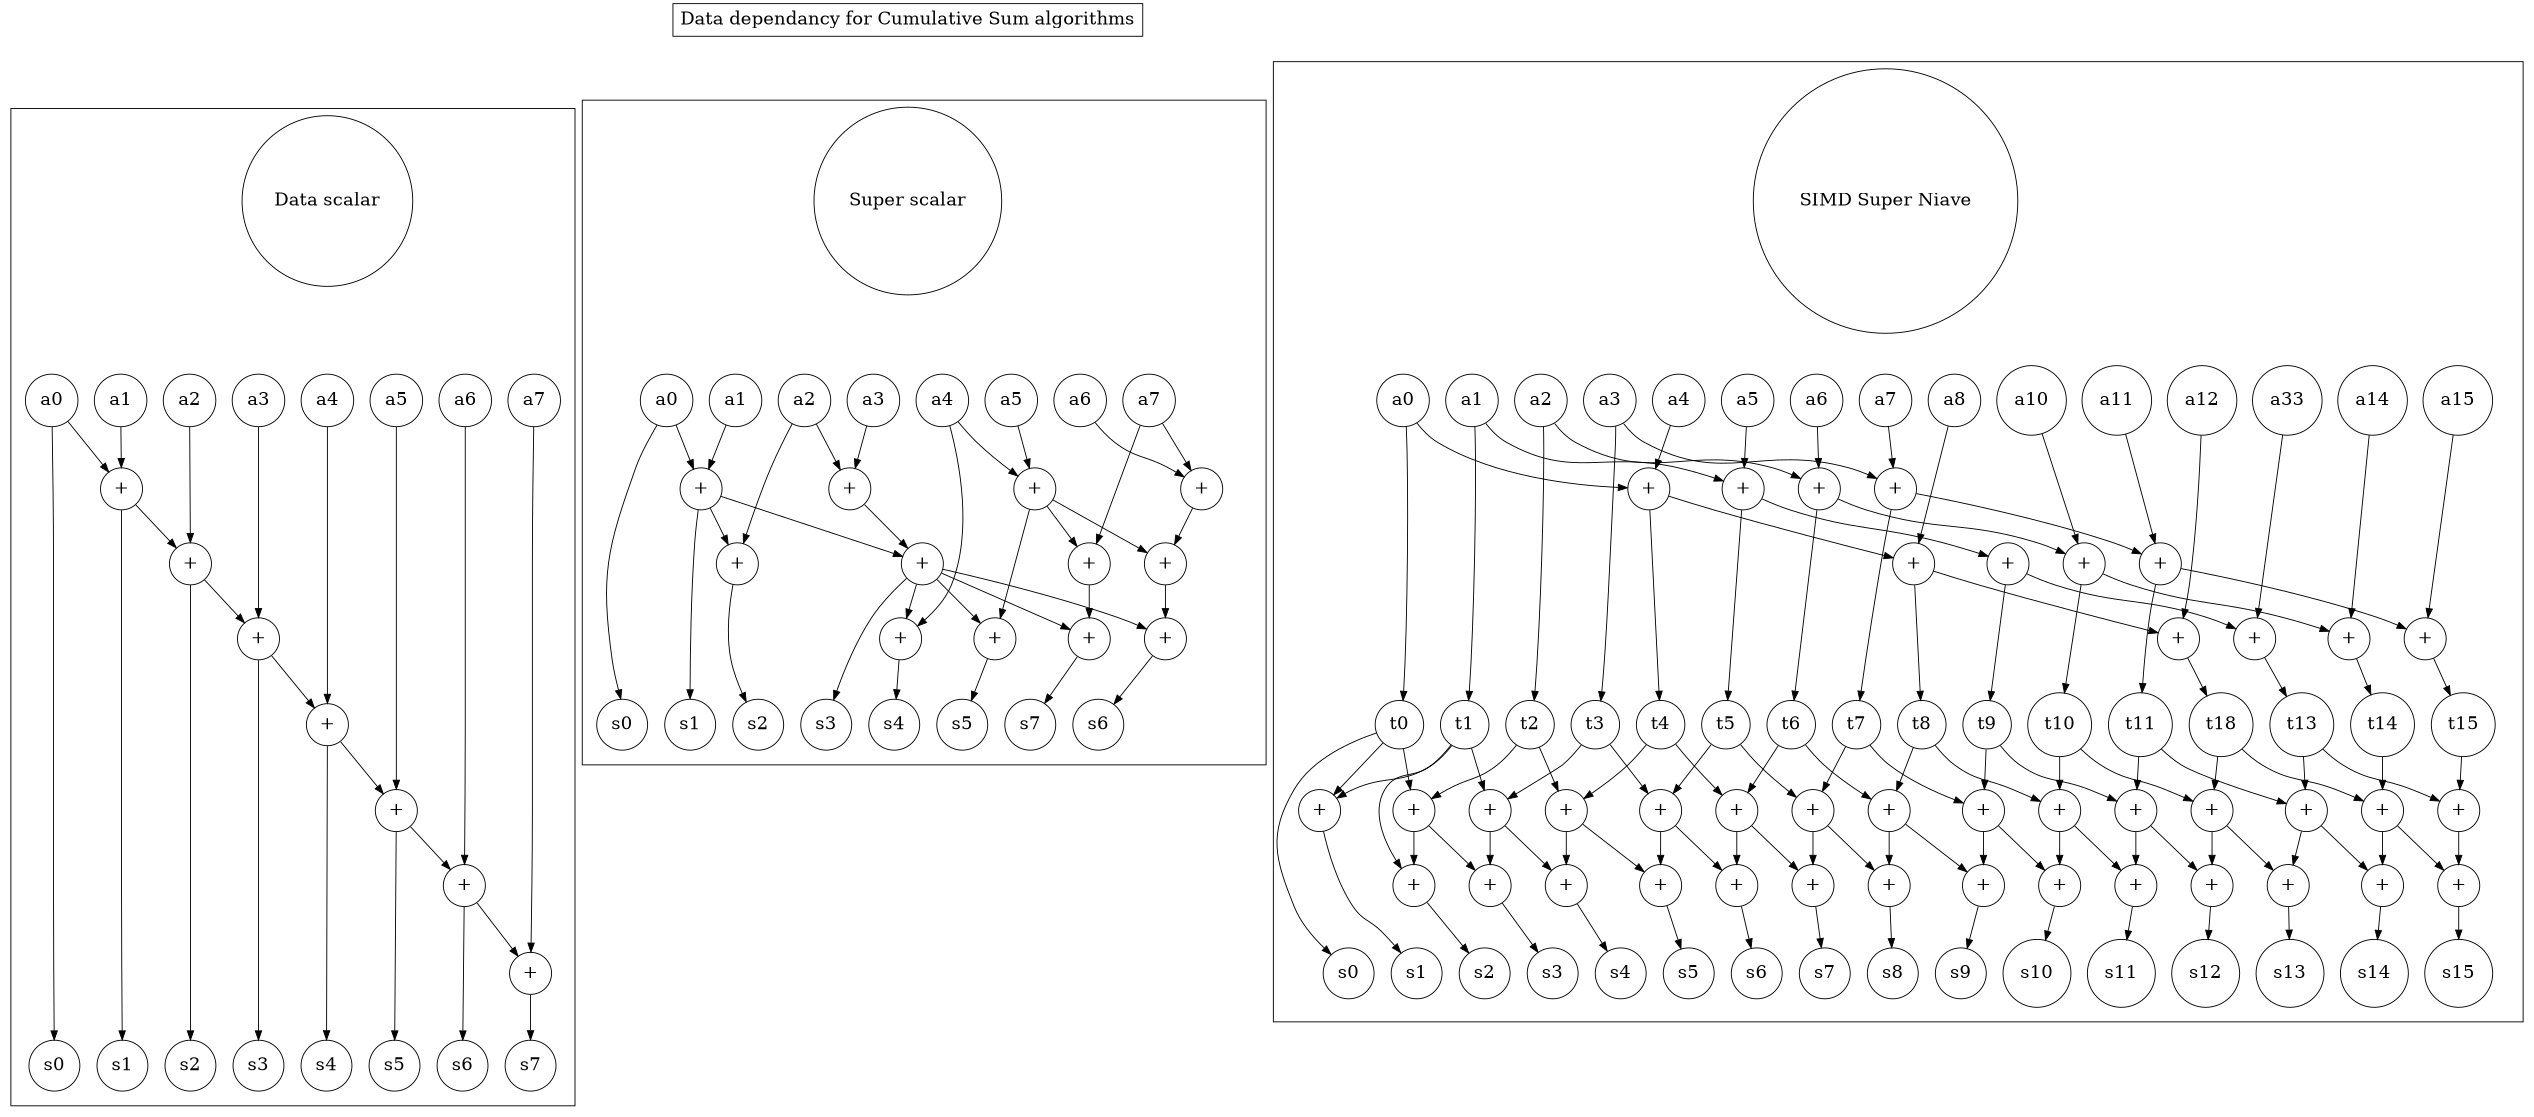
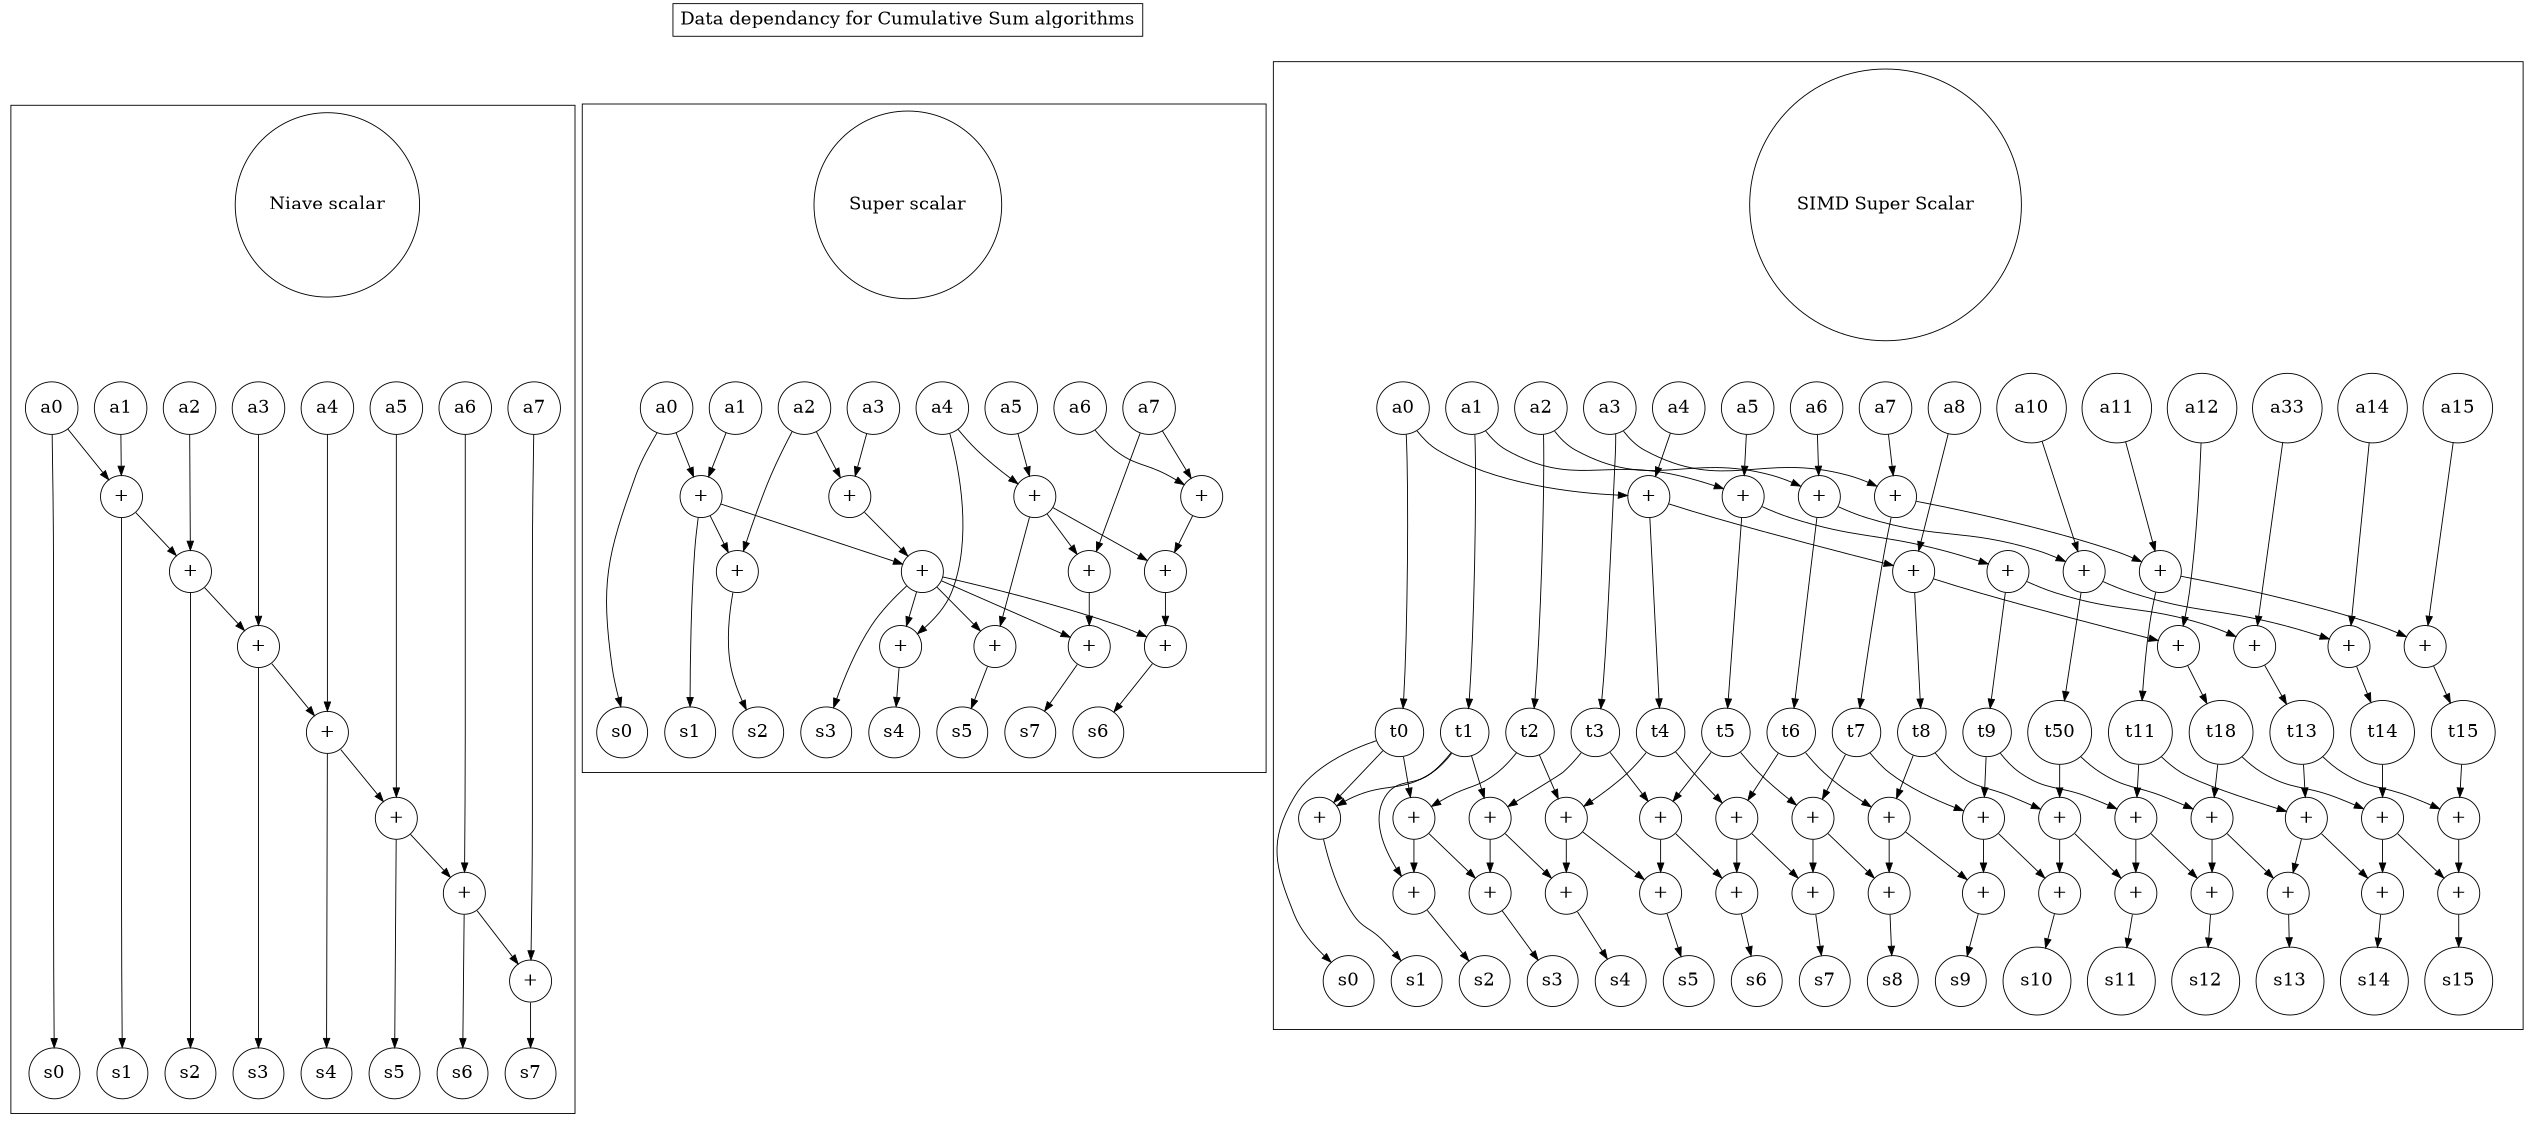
node "Data scalar": label "Data scalar" -> "Niave scalar"
node "SIMD Super Niave": label "SIMD Super Niave" -> "SIMD Super Scalar"
node "t10": label "t10" -> "t50"
